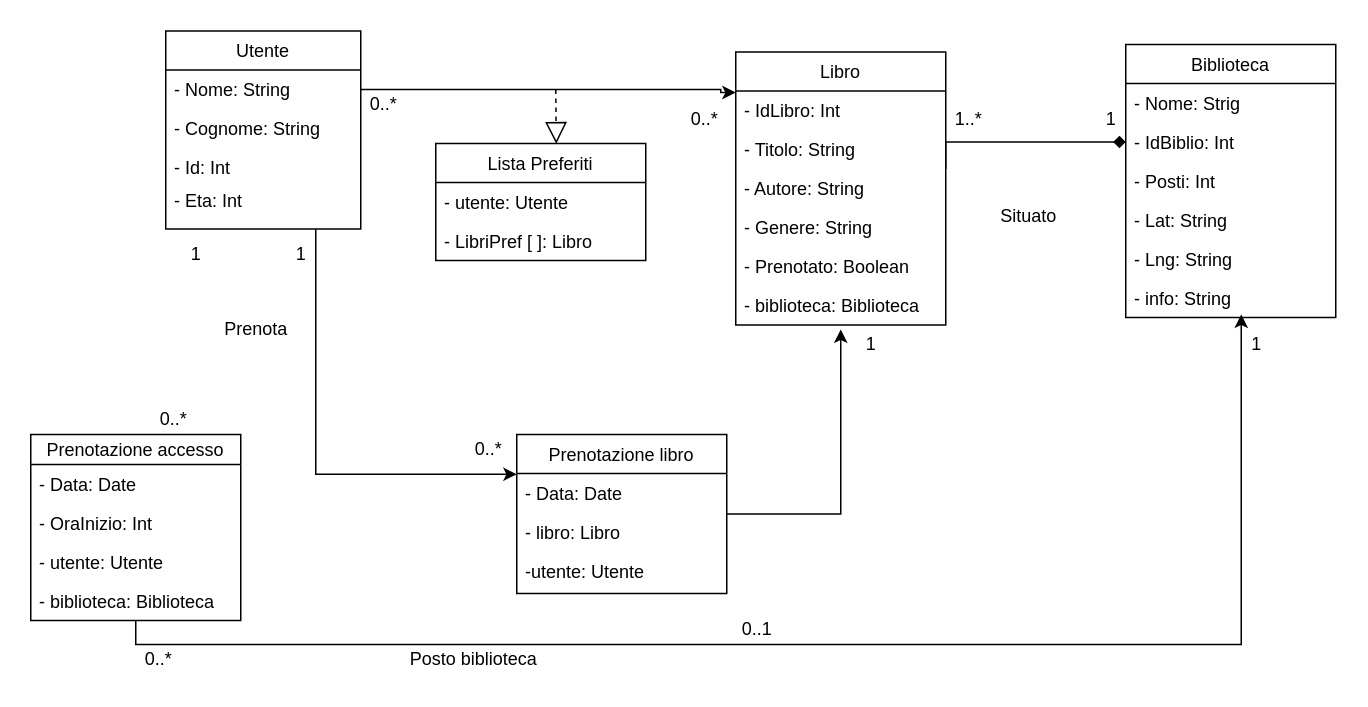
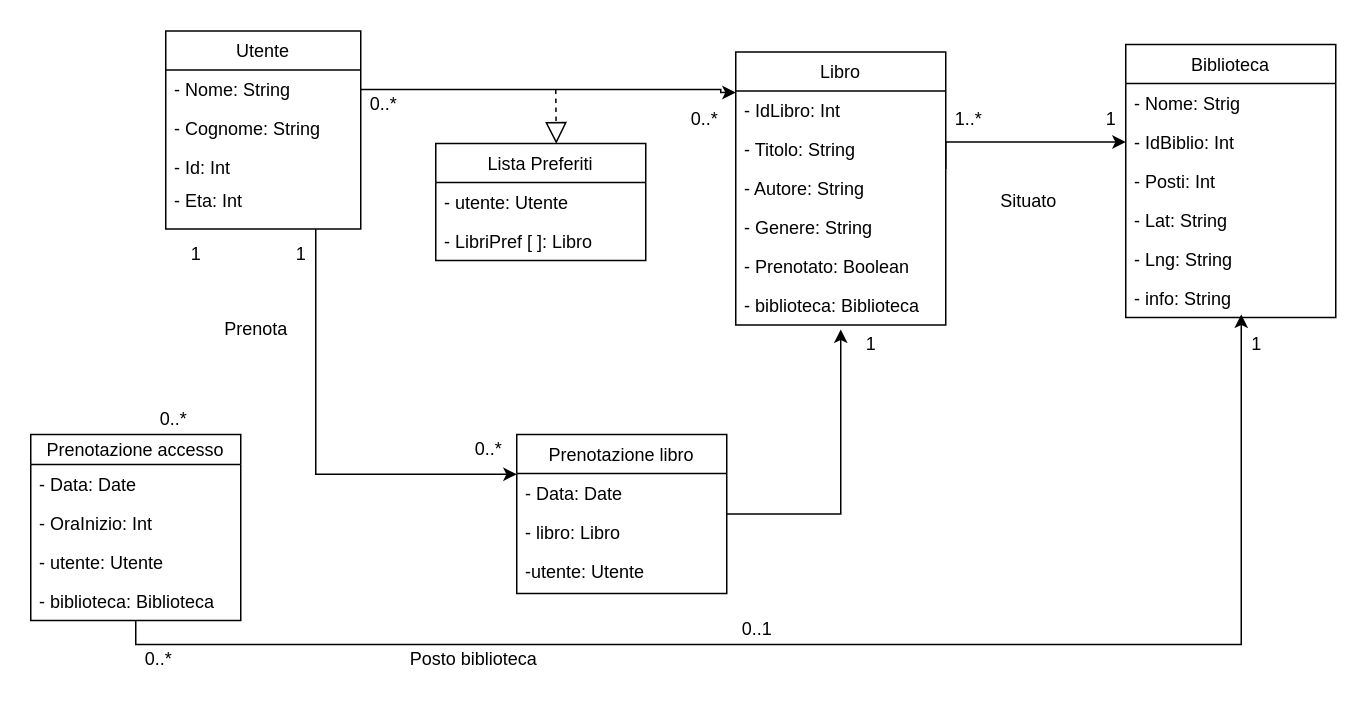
edge "- Autore: String" -> "- IdBiblio: Int": arrowhead diamond -> classic
node "Situato": moved (1028, 217) -> (1028, 202)
